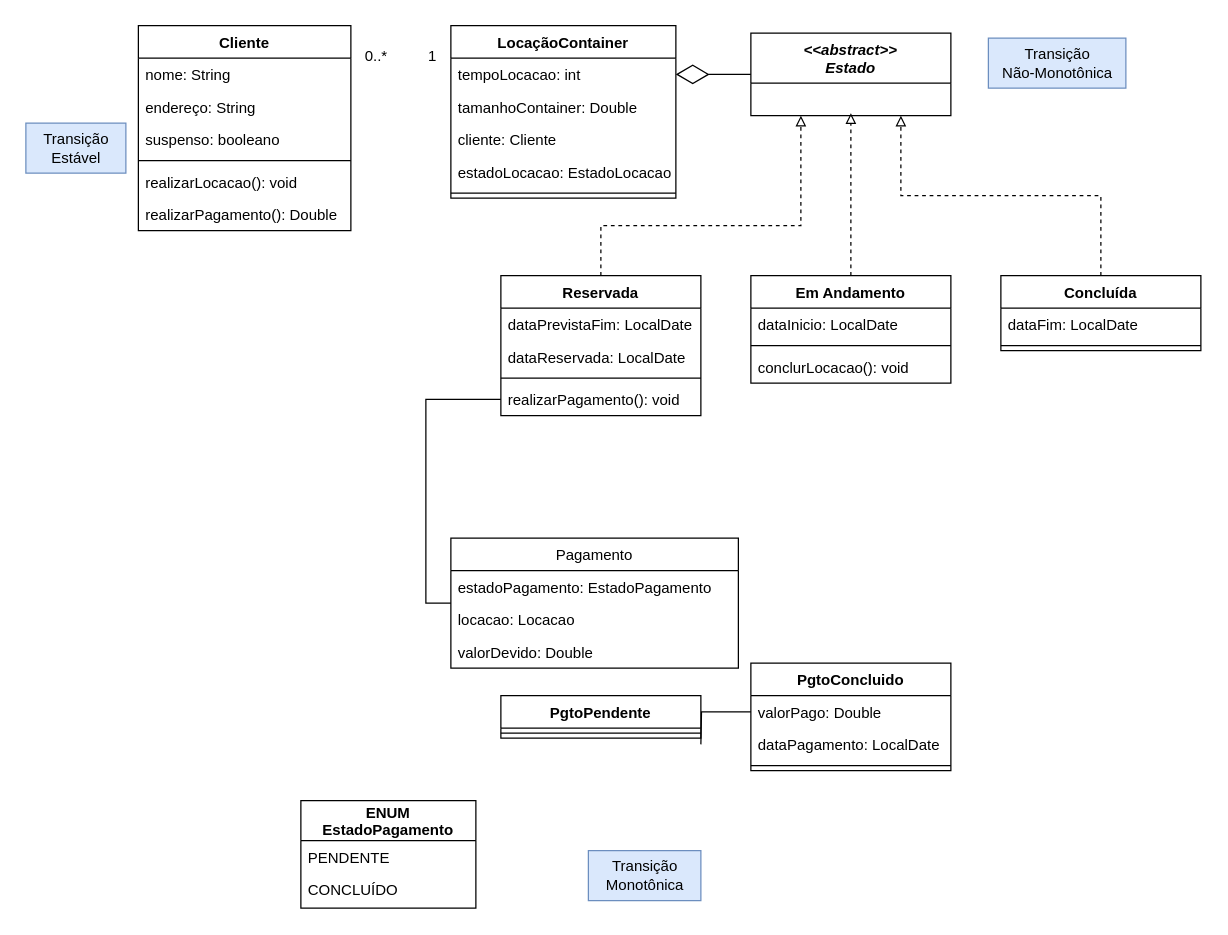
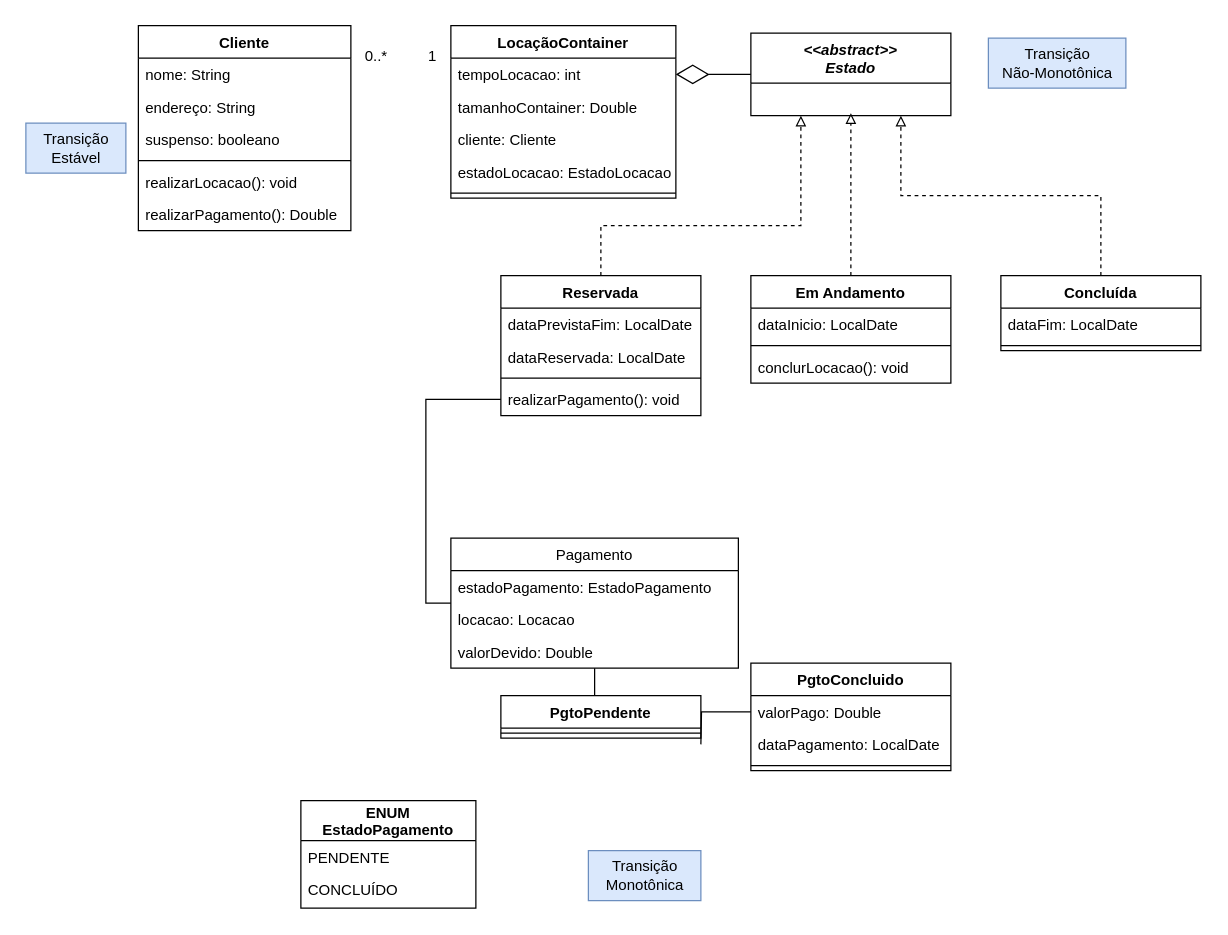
edge "Pagamento" -- "PgtoPendente": added
